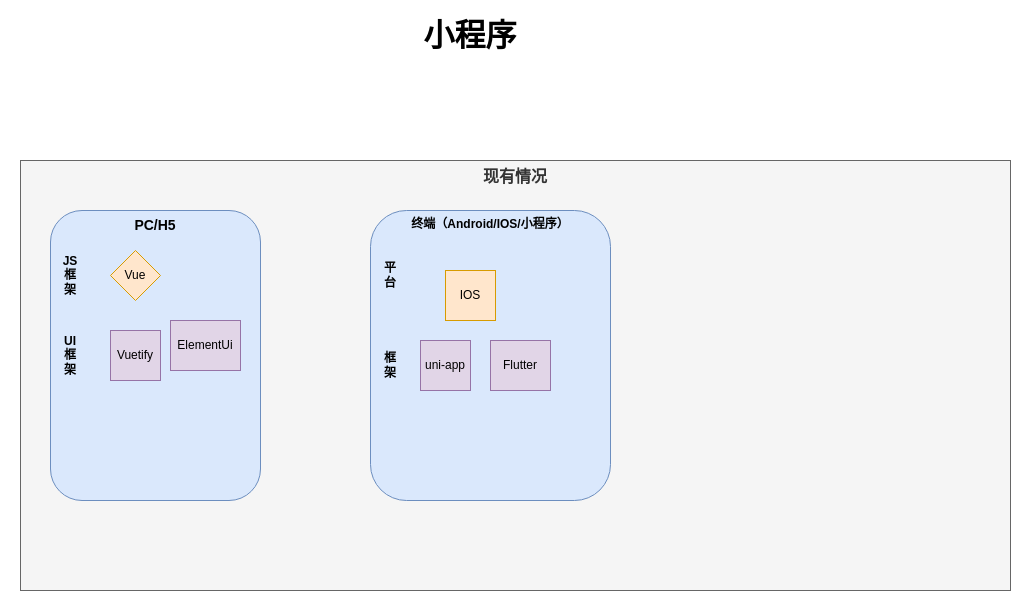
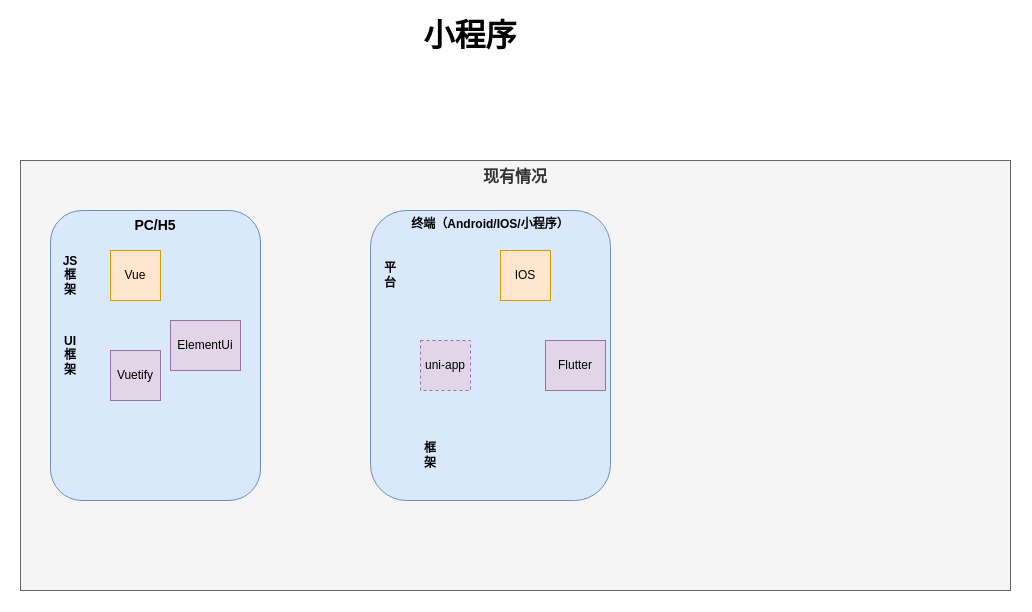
node "Vue": shape diamond -> rectangle
node "IOS": moved (471, 296) -> (526, 276)
node "Vuetify": moved (136, 356) -> (136, 376)
node "框架": moved (391, 366) -> (431, 456)
node "uni-app": style solid -> dashed
node "Flutter": moved (521, 366) -> (576, 366)
